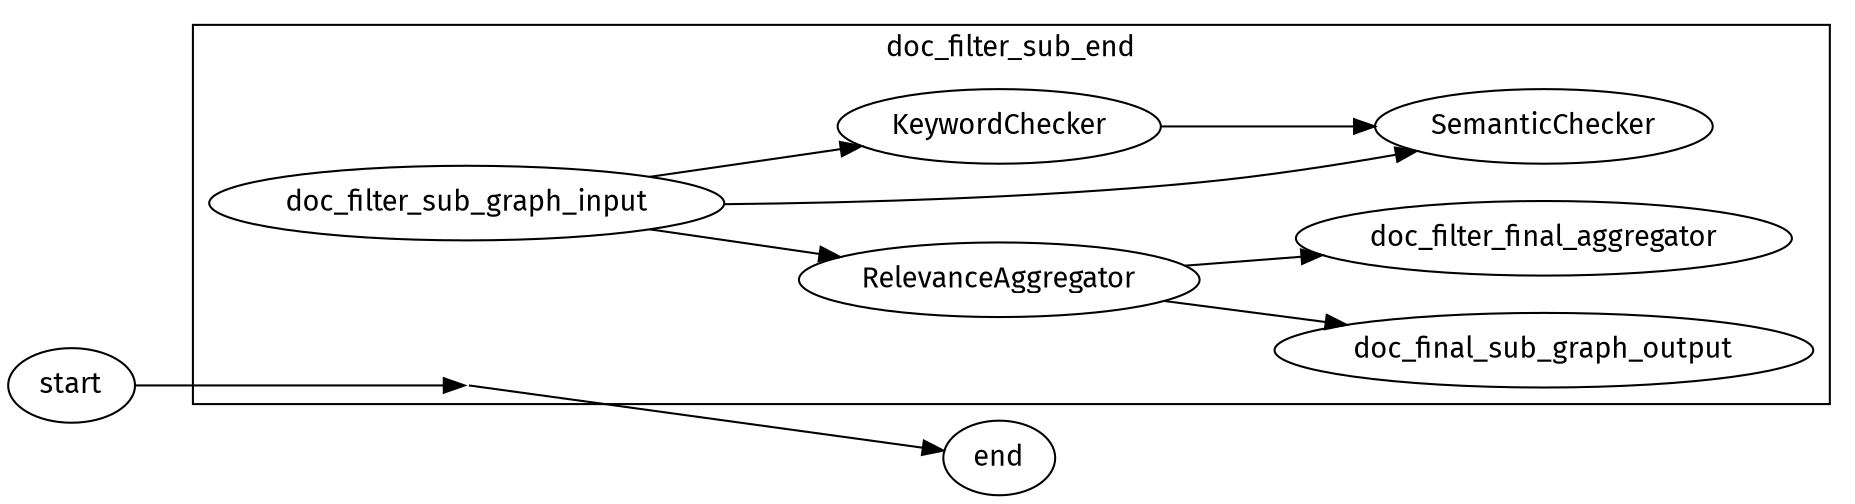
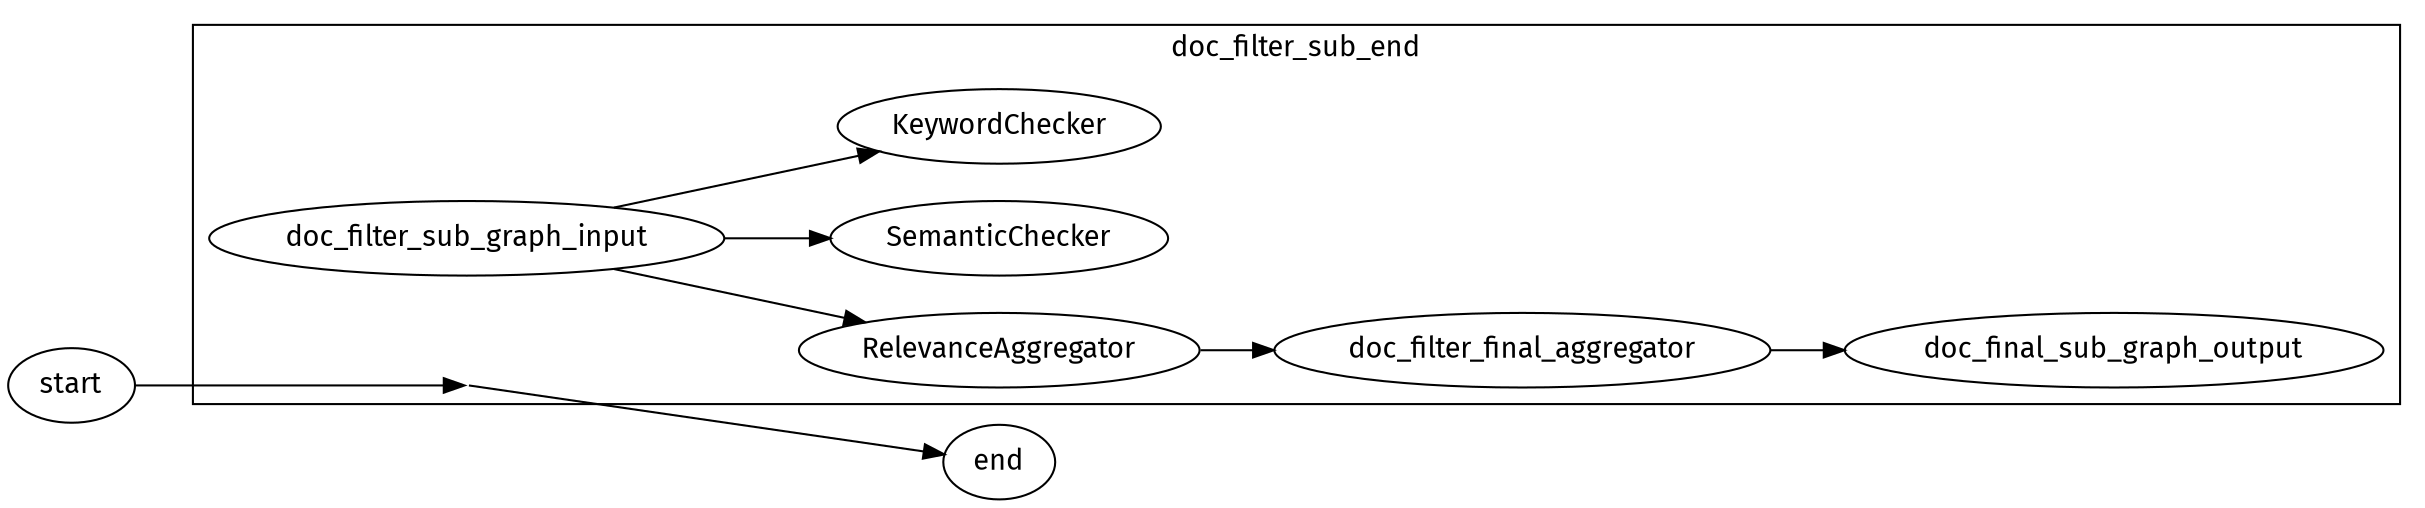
edge "KeywordChecker" -> "SemanticChecker": removed
edge "RelevanceAggregator" -> "doc_final_sub_graph_output": now "doc_filter_final_aggregator" -> "doc_final_sub_graph_output"
